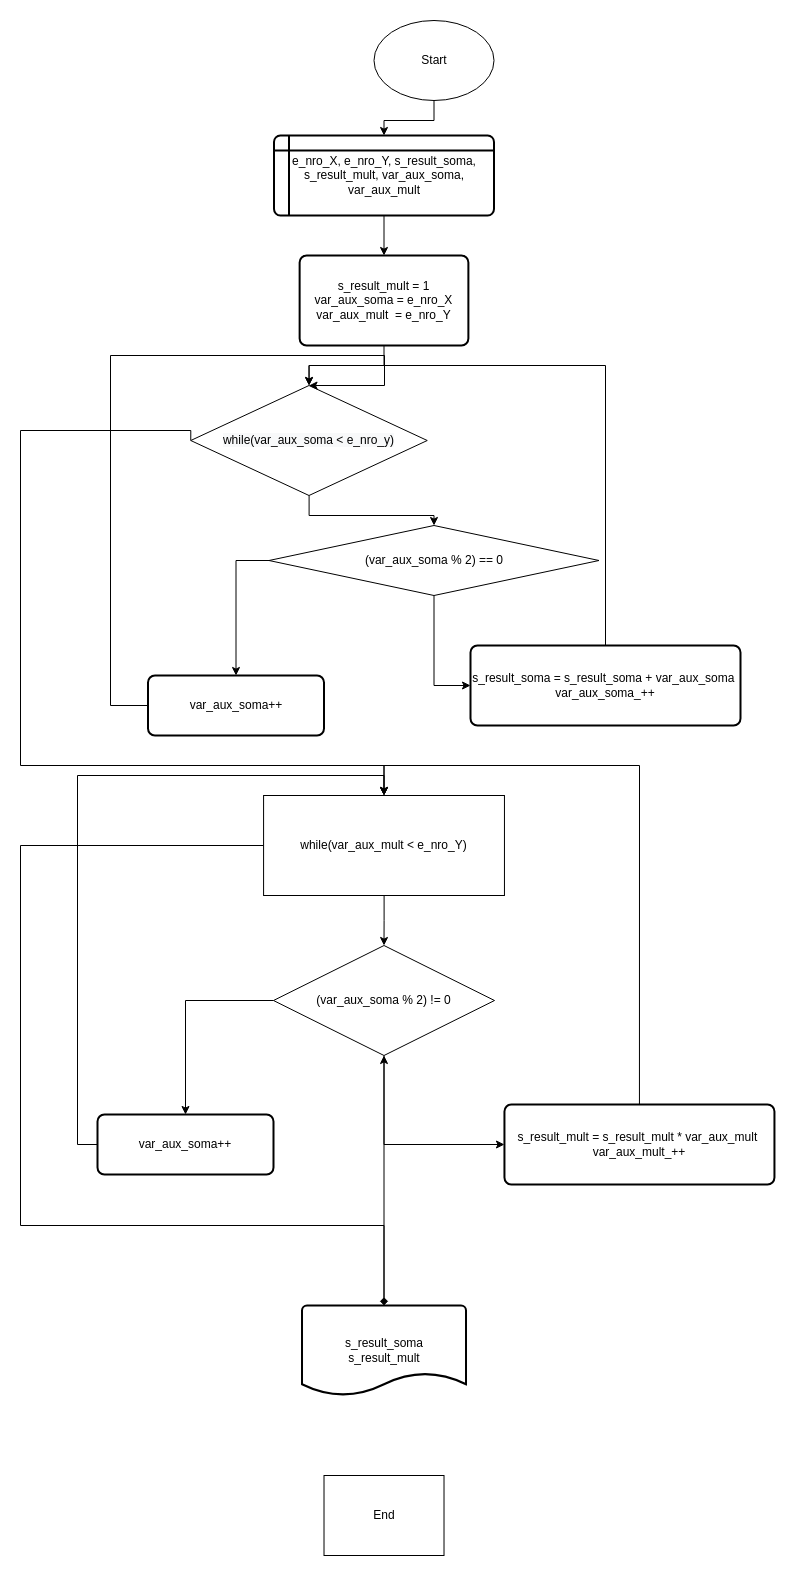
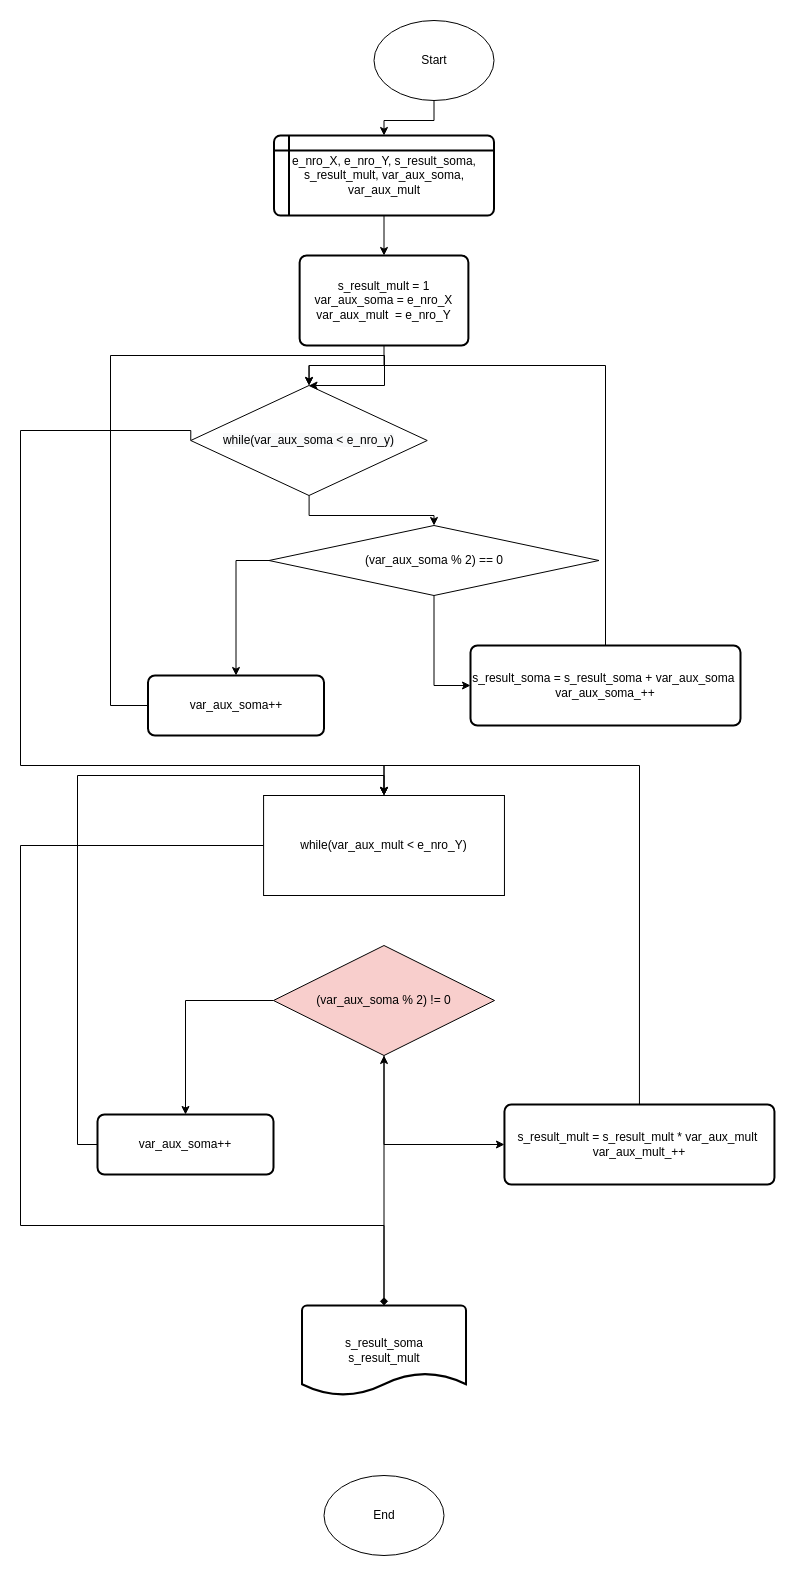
edge "while(var_aux_mult < e_nro_Y)" -> "(var_aux_soma % 2) != 0": removed
node "(var_aux_soma % 2) != 0": fillcolor #ffffff -> #f8cecc
node "End": shape rectangle -> ellipse
